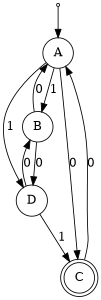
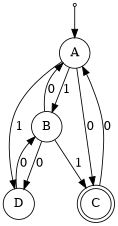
edge "D" -> "C": now "B" -> "C"
